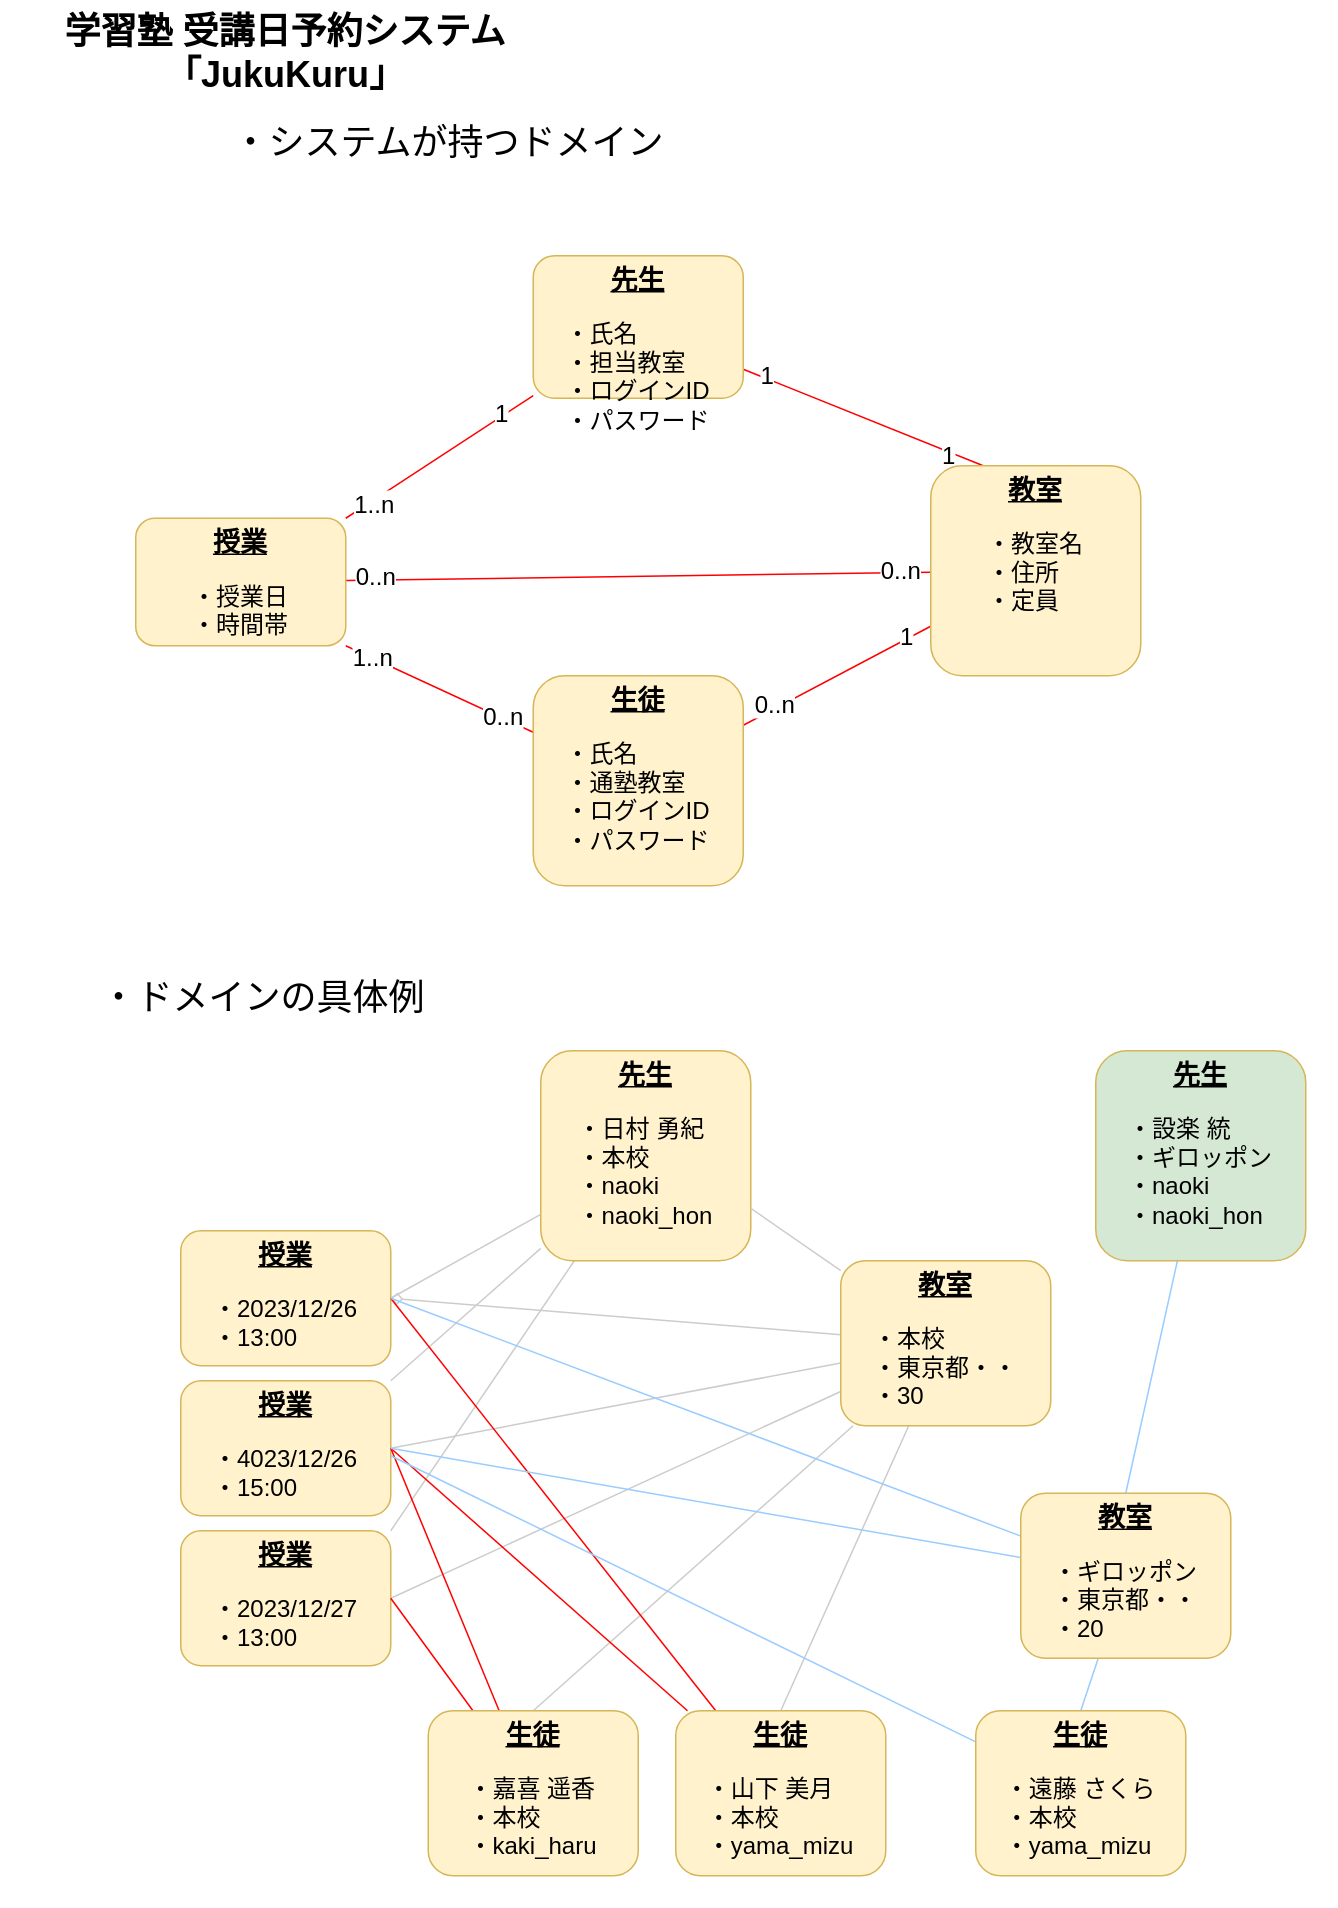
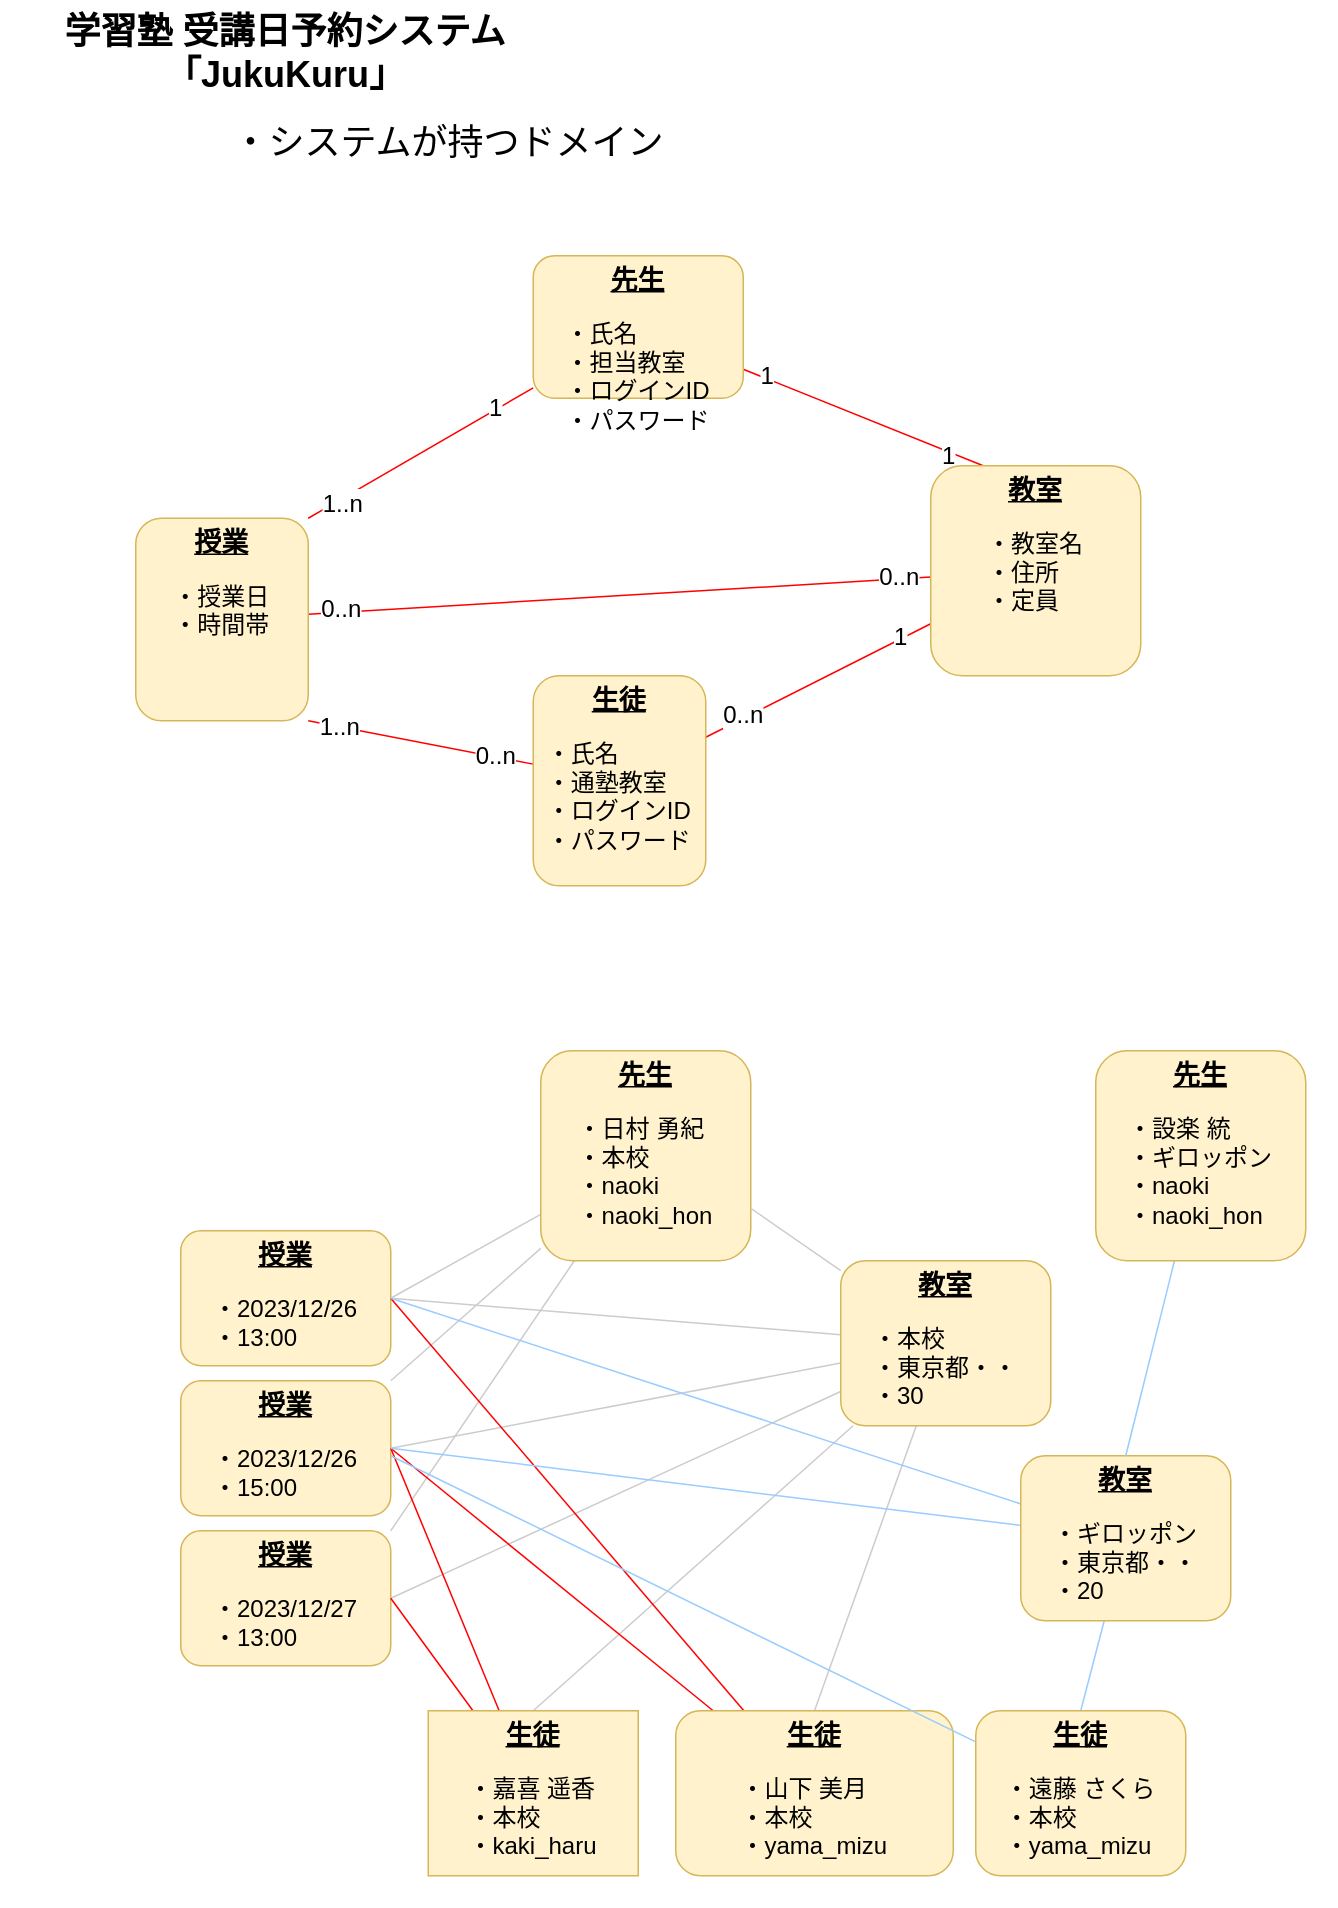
node "授業 ・授業日 ・時間帯": size 210x128 -> 173x203
node "生徒 ・氏名 ・通塾教室 ・ログインID ・パスワード": size 210x210 -> 173x210
node "・ドメインの具体例": removed
node "先生 ・設楽 統 ・ギロッポン ・naoki ・naoki_hon": fillcolor #d5e8d4 -> #fff2cc
edge "教室 ・本校 ・東京都・・ ・30" -> "授業 ・2023/12/26 ・13:00": arrowhead diamond -> none
node "授業 ・4023/12/26 ・15:00": label "授業 ・4023/12/26 ・15:00" -> "授業 ・2023/12/26 ・15:00"
node "教室 ・ギロッポン ・東京都・・ ・20": moved (1126, 1576) -> (1126, 1538)
node "生徒 ・嘉喜 遥香 ・本校 ・kaki_haru": shape rounded rectangle -> rectangle
node "生徒 ・山下 美月 ・本校 ・yama_mizu": size 210x165 -> 278x165
